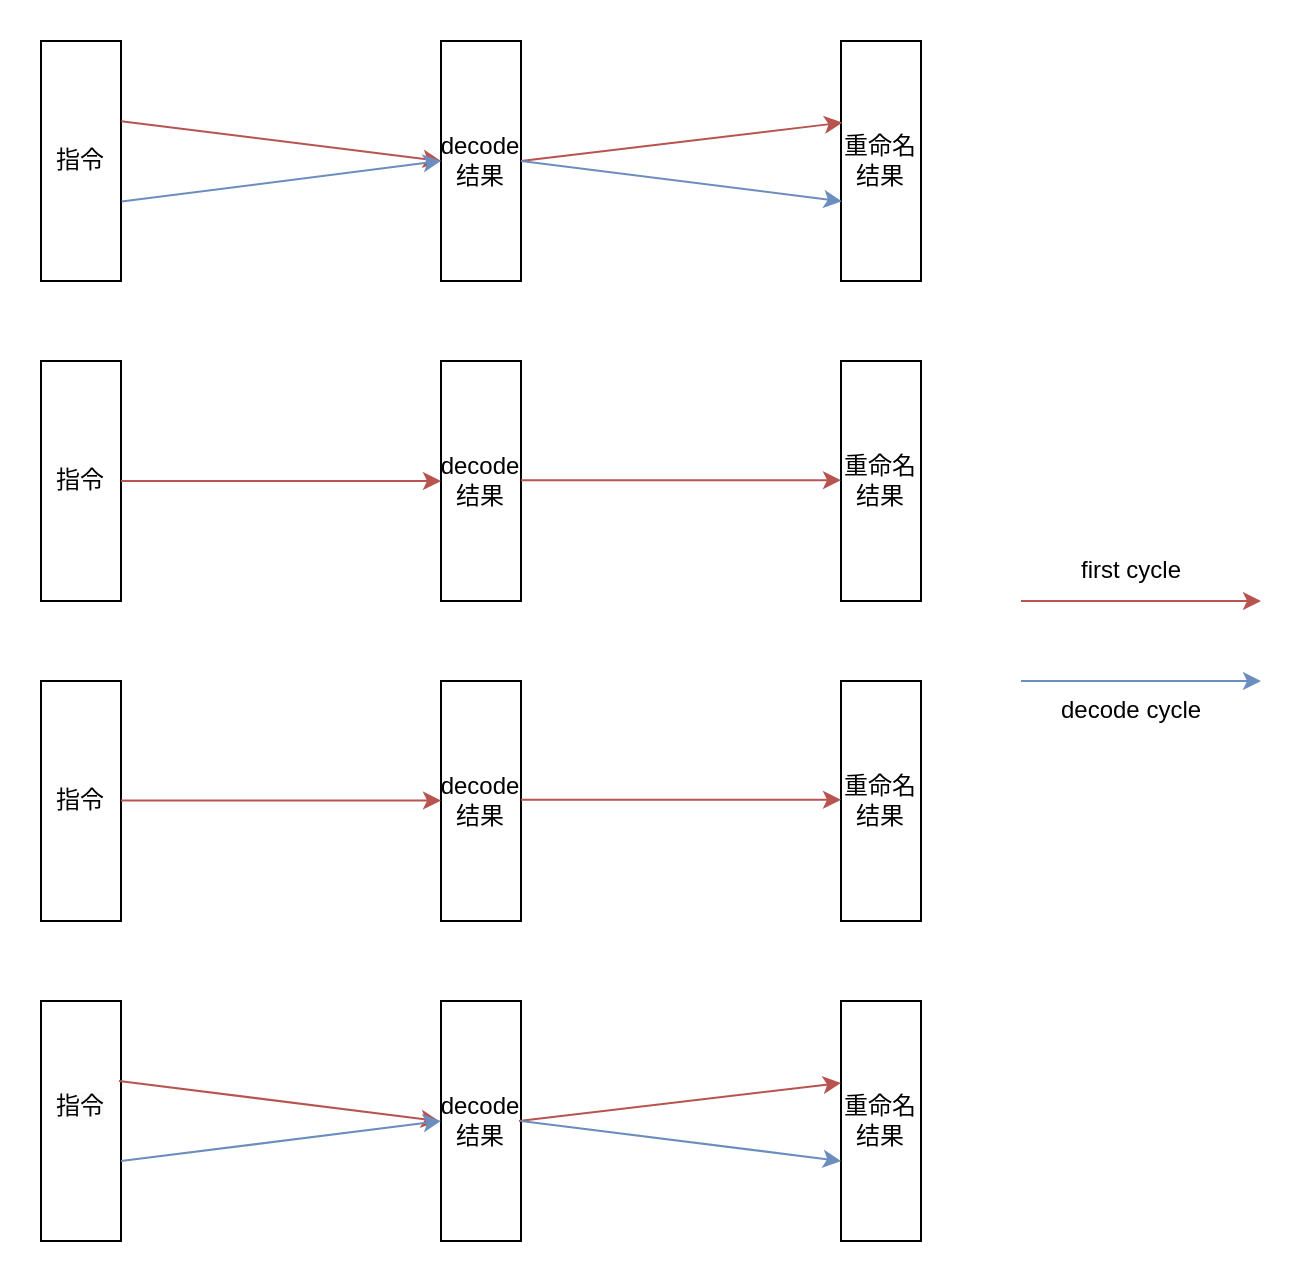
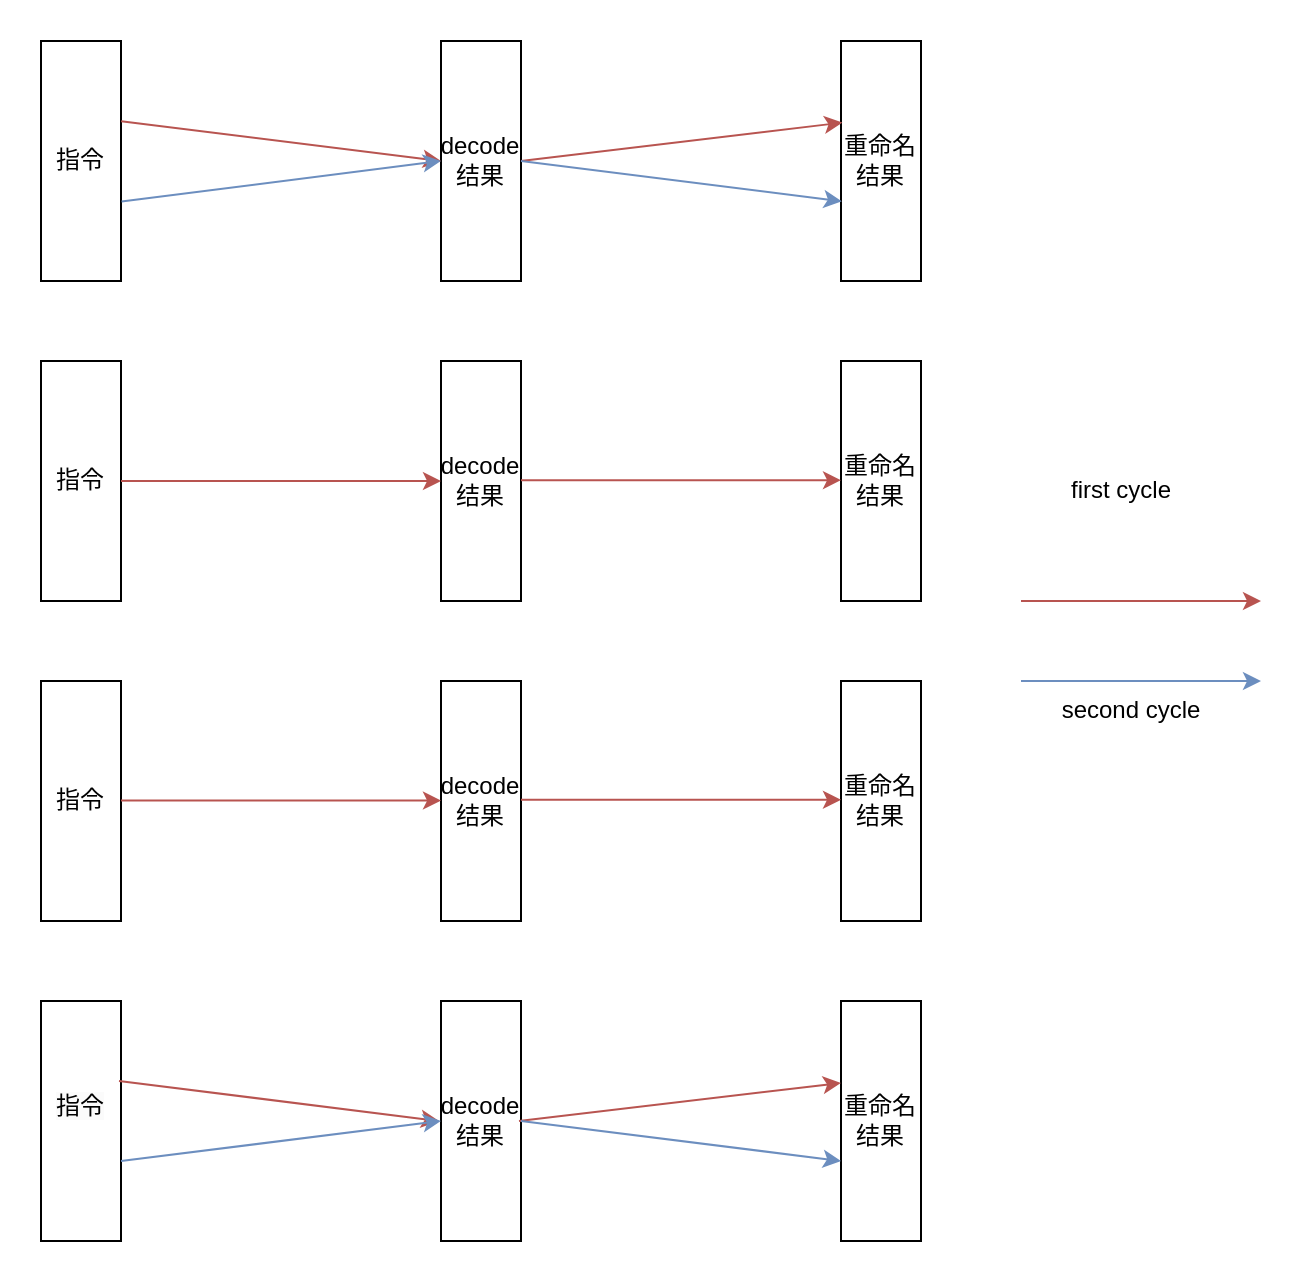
node "first cycle": moved (1131, 571) -> (1121, 491)
node "decode cycle": label "decode cycle" -> "second cycle"
